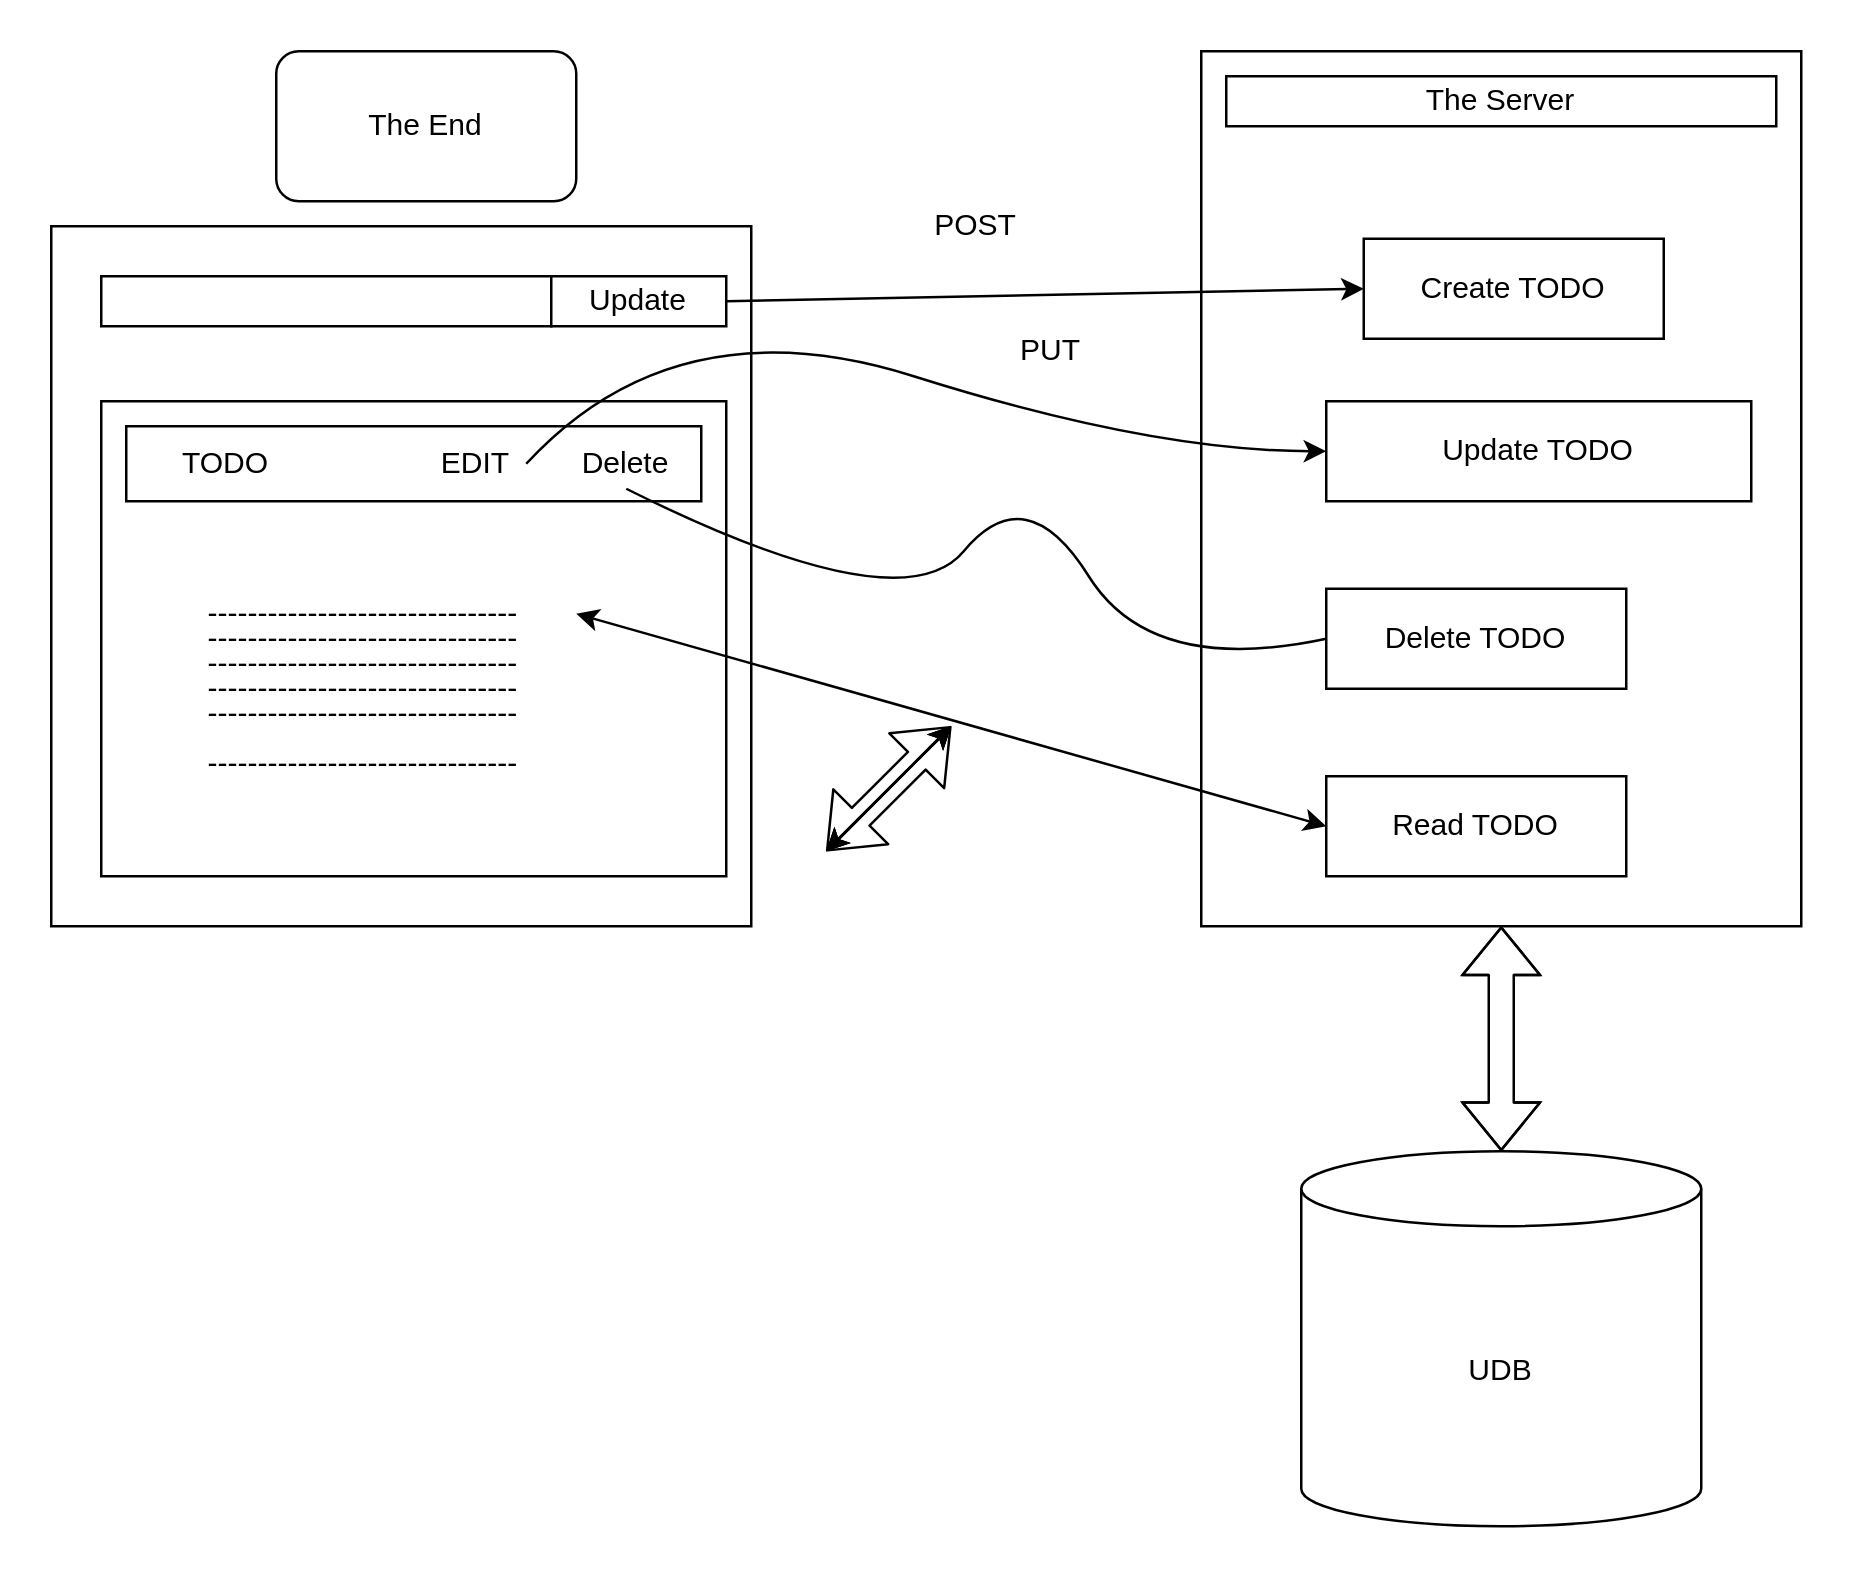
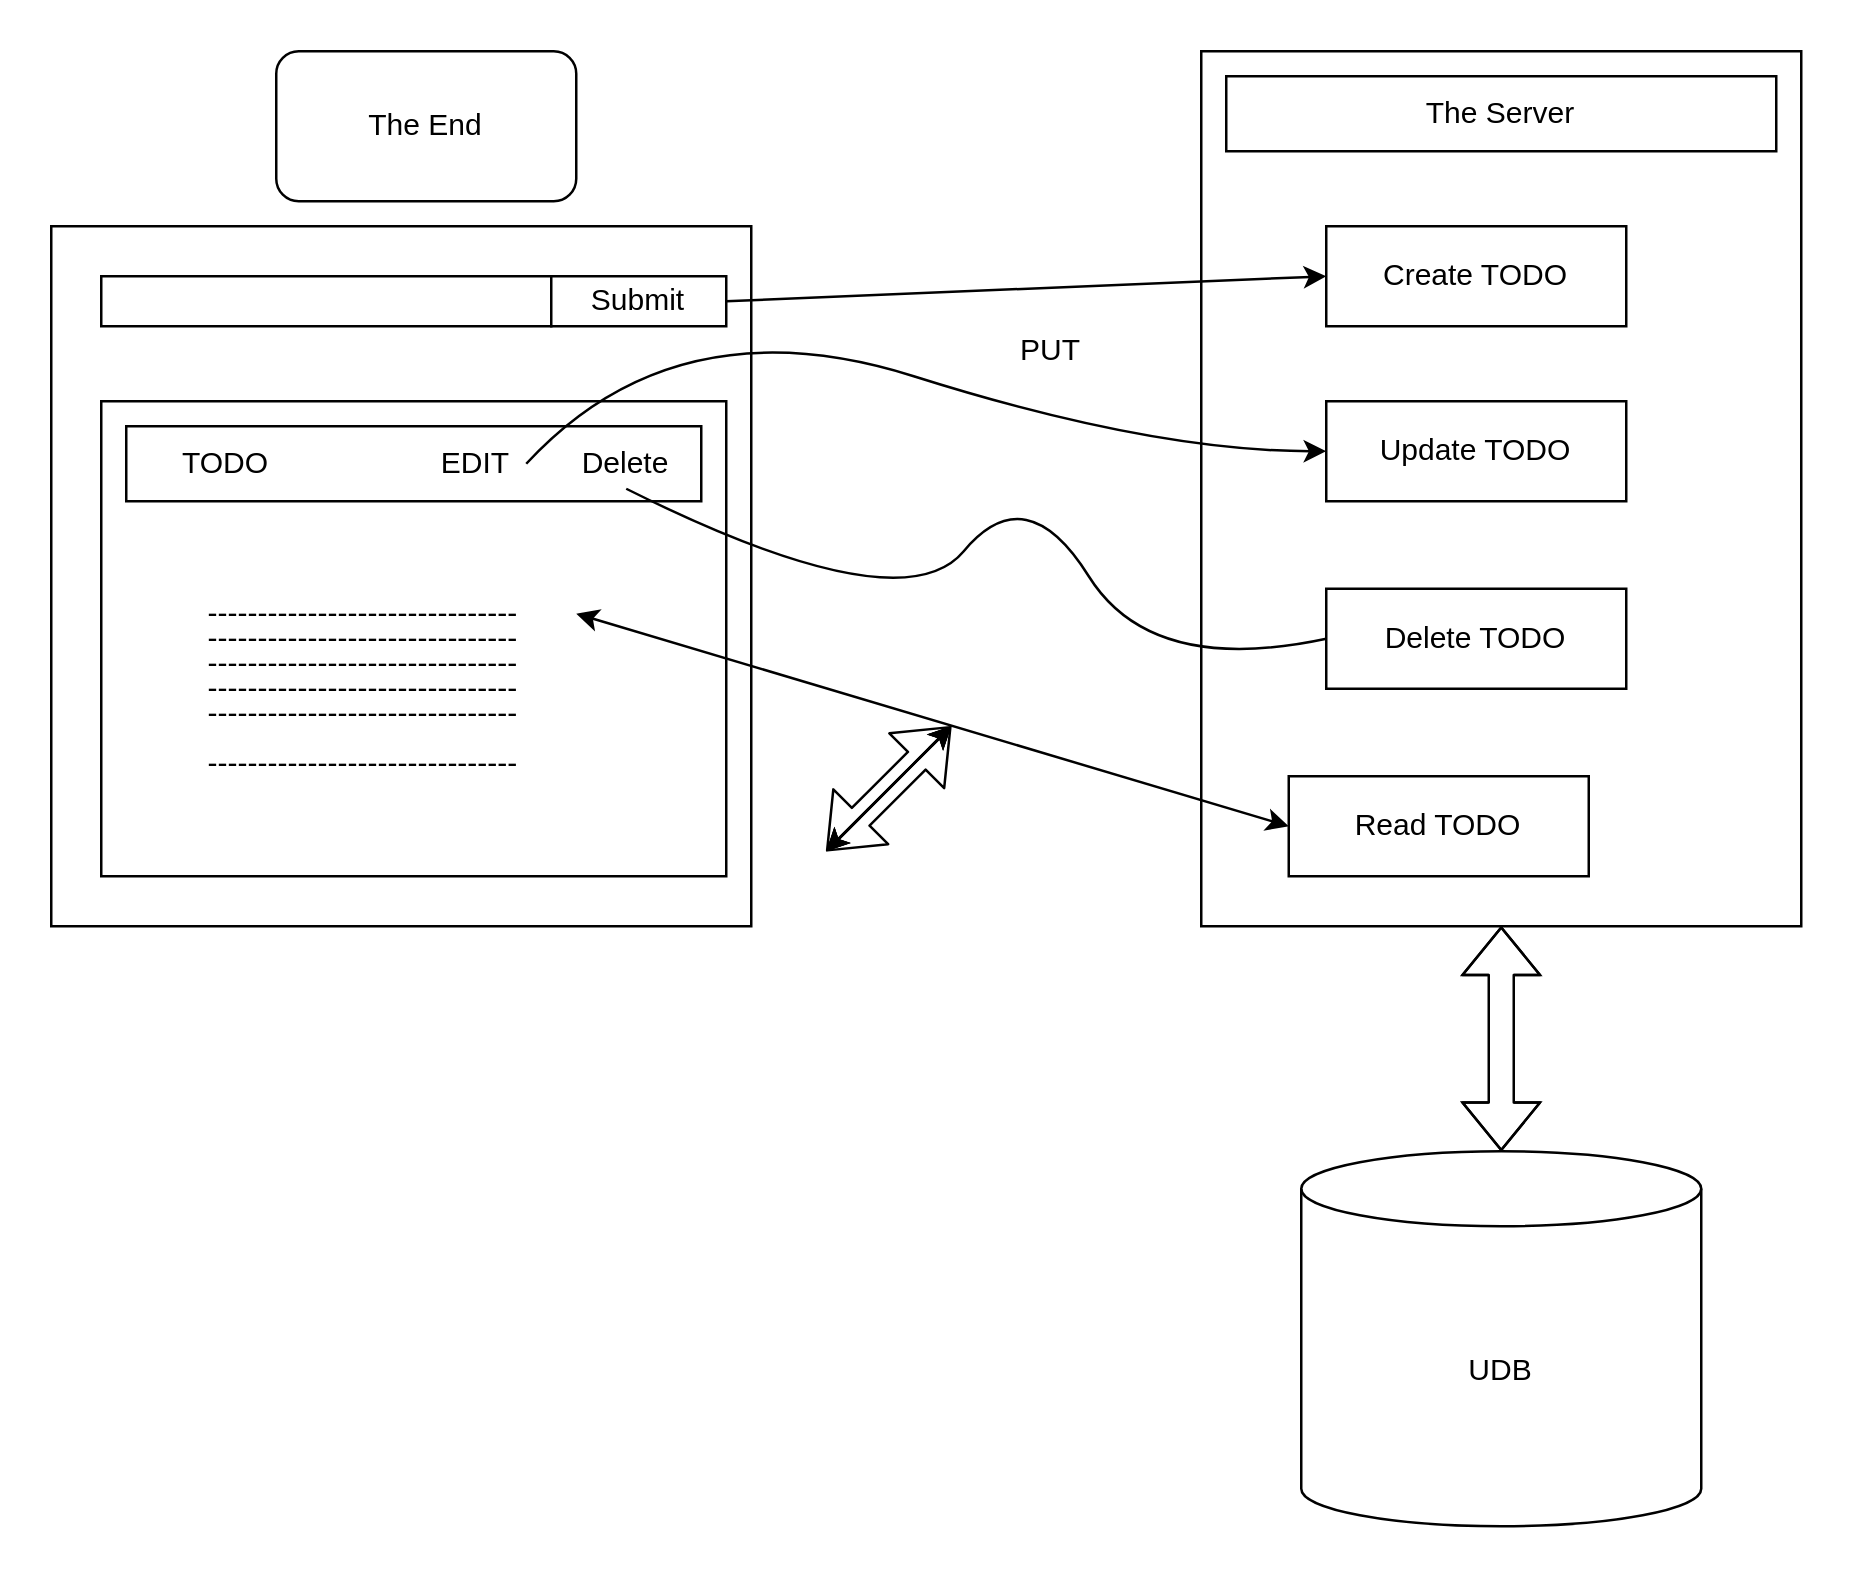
node "The Server": size 550x50 -> 550x75
node "POST": removed
node "Create TODO": moved (1514, 289) -> (1476, 276)
node "Update": label "Update" -> "Submit"
node "Update TODO": size 425x100 -> 300x100
node "Read TODO": moved (1476, 826) -> (1439, 826)
